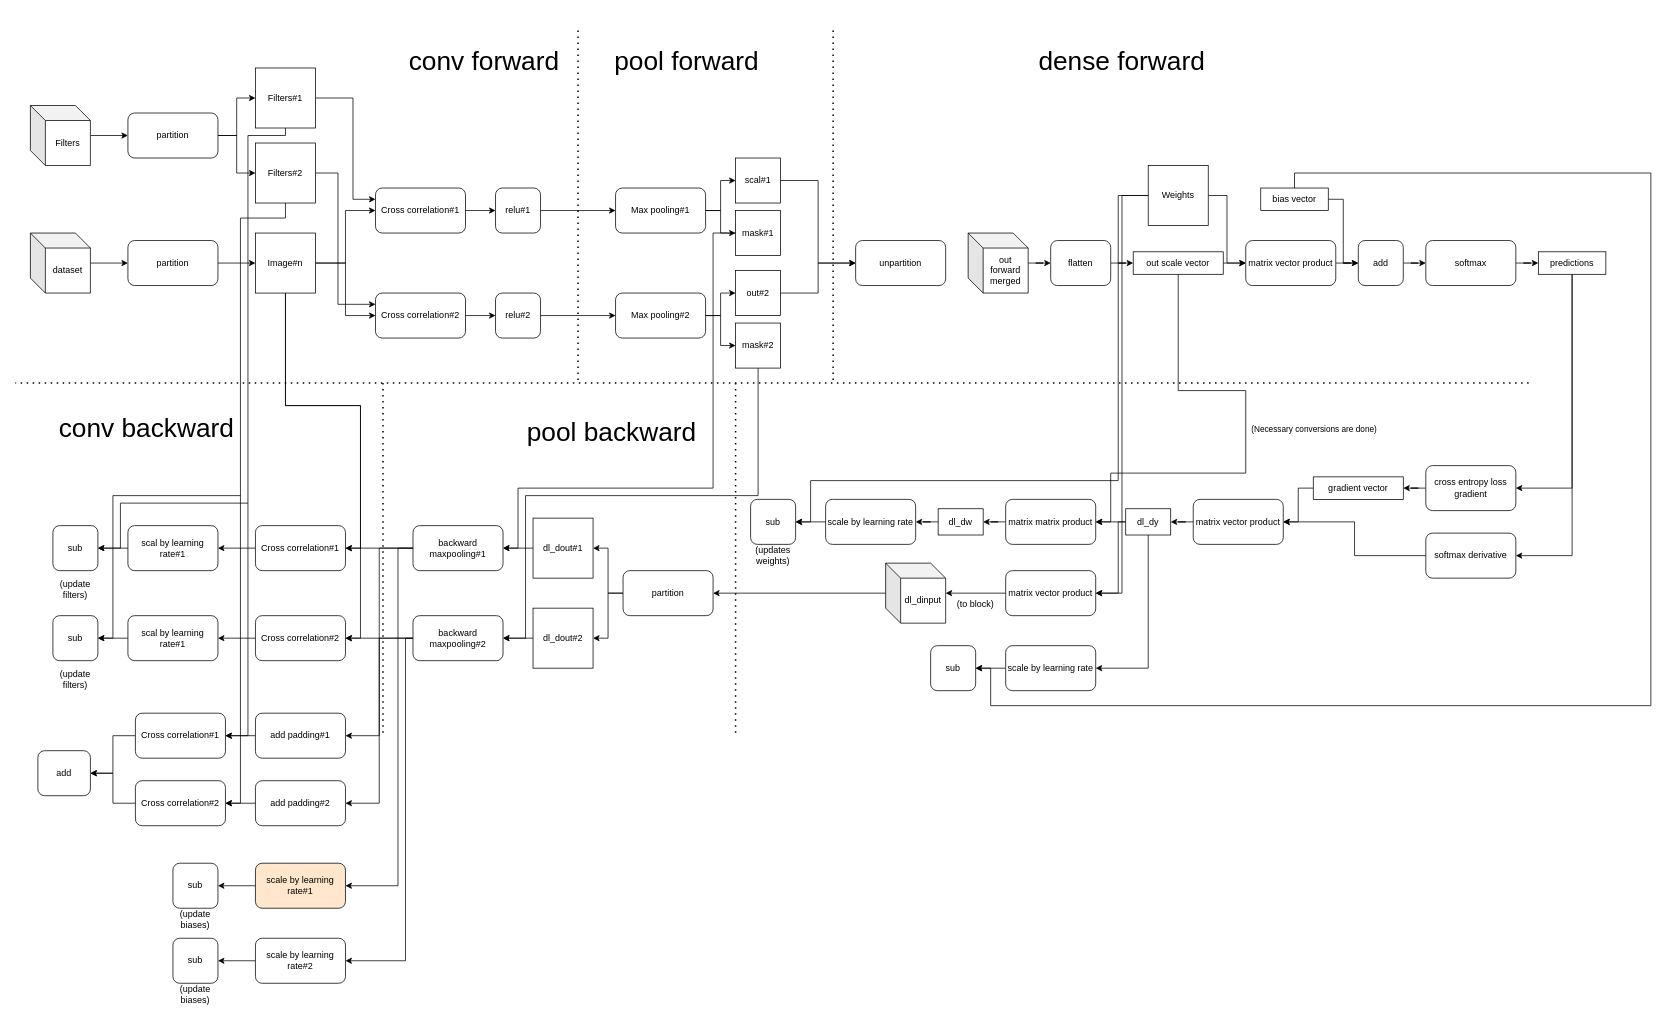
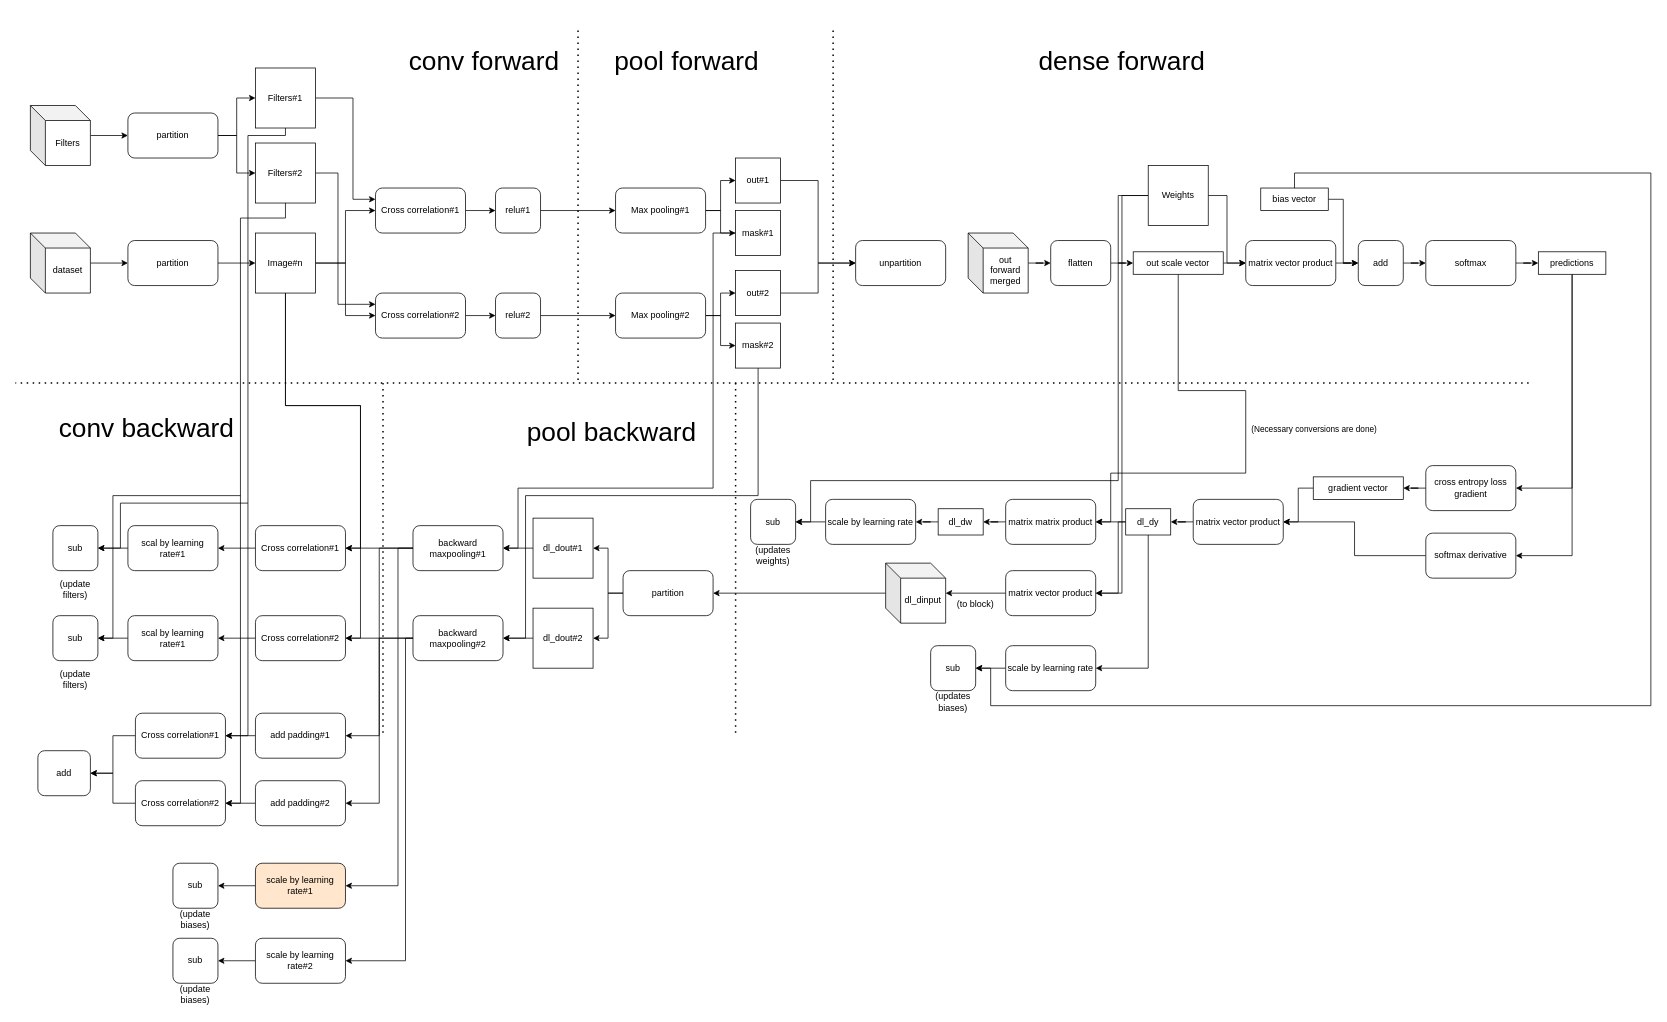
node "scal#1": label "scal#1" -> "out#1"
node "(updates biases)": added
